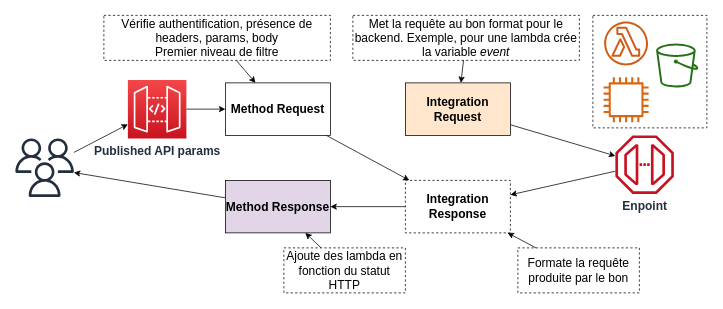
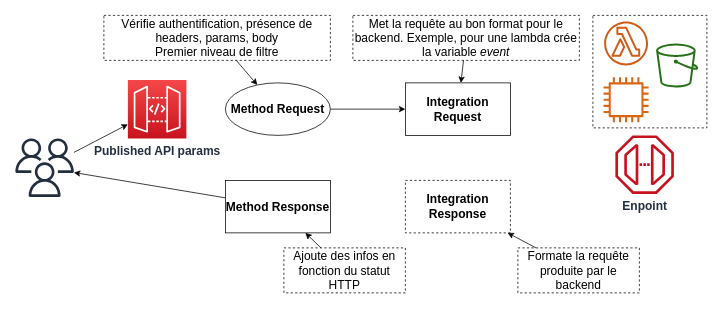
edge "Published API params" -> "Method Request": removed
node "Method Request": shape rectangle -> ellipse
node "Integration Request": fillcolor #ffe6cc -> #ffffff
edge "Integration Request" -> "Enpoint": removed
edge "Method Request" -> "Integration Response": now "Method Request" -> "Integration Request"
edge "Enpoint" -> "Integration Response": removed
node "Method Response": fillcolor #e1d5e7 -> #ffffff
edge "Integration Response" -> "Method Response": removed
node "Ajoute des lambda en fonction du statut HTTP": label "Ajoute des lambda en fonction du statut HTTP" -> "Ajoute des infos en fonction du statut HTTP"
node "Formate la requête produite par le bon": label "Formate la requête produite par le bon" -> "Formate la requête produite par le backend"
